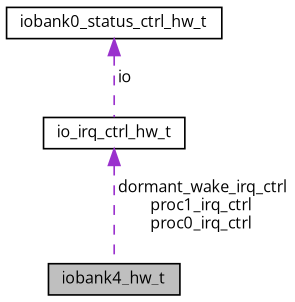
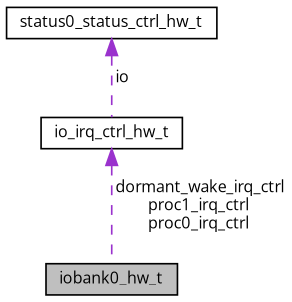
node "iobank0_status_ctrl_hw_t": label "iobank0_status_ctrl_hw_t" -> "status0_status_ctrl_hw_t"
node "iobank4_hw_t": label "iobank4_hw_t" -> "iobank0_hw_t"
